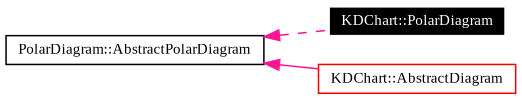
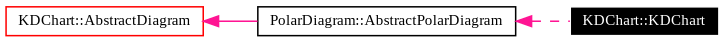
node "KDChart::PolarDiagram": label "KDChart::PolarDiagram" -> "KDChart::KDChart"
edge "KDChart::AbstractDiagram" -> "PolarDiagram::AbstractPolarDiagram": reversed
